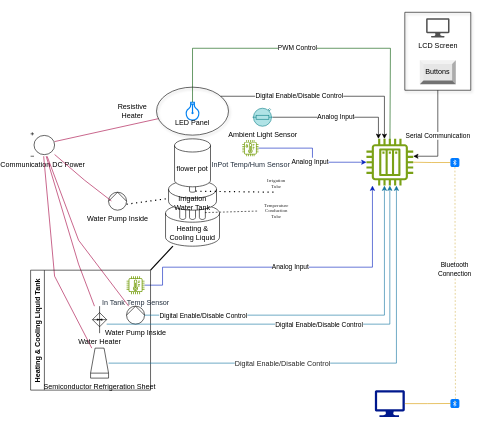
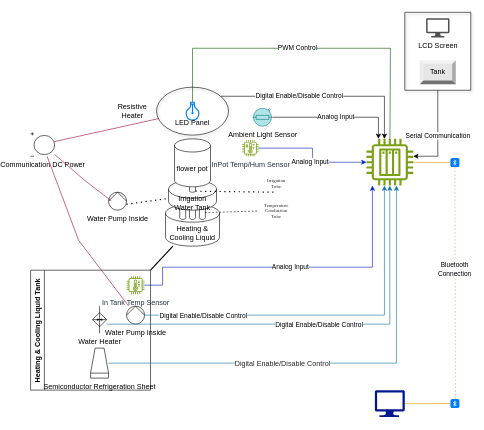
node "Buttons": label "Buttons" -> "Tank"
edge "Communication DC Power" -- "Water Heater": removed
edge "Communication DC Power" -- "Semiconductor Refrigeration Sheet": removed
